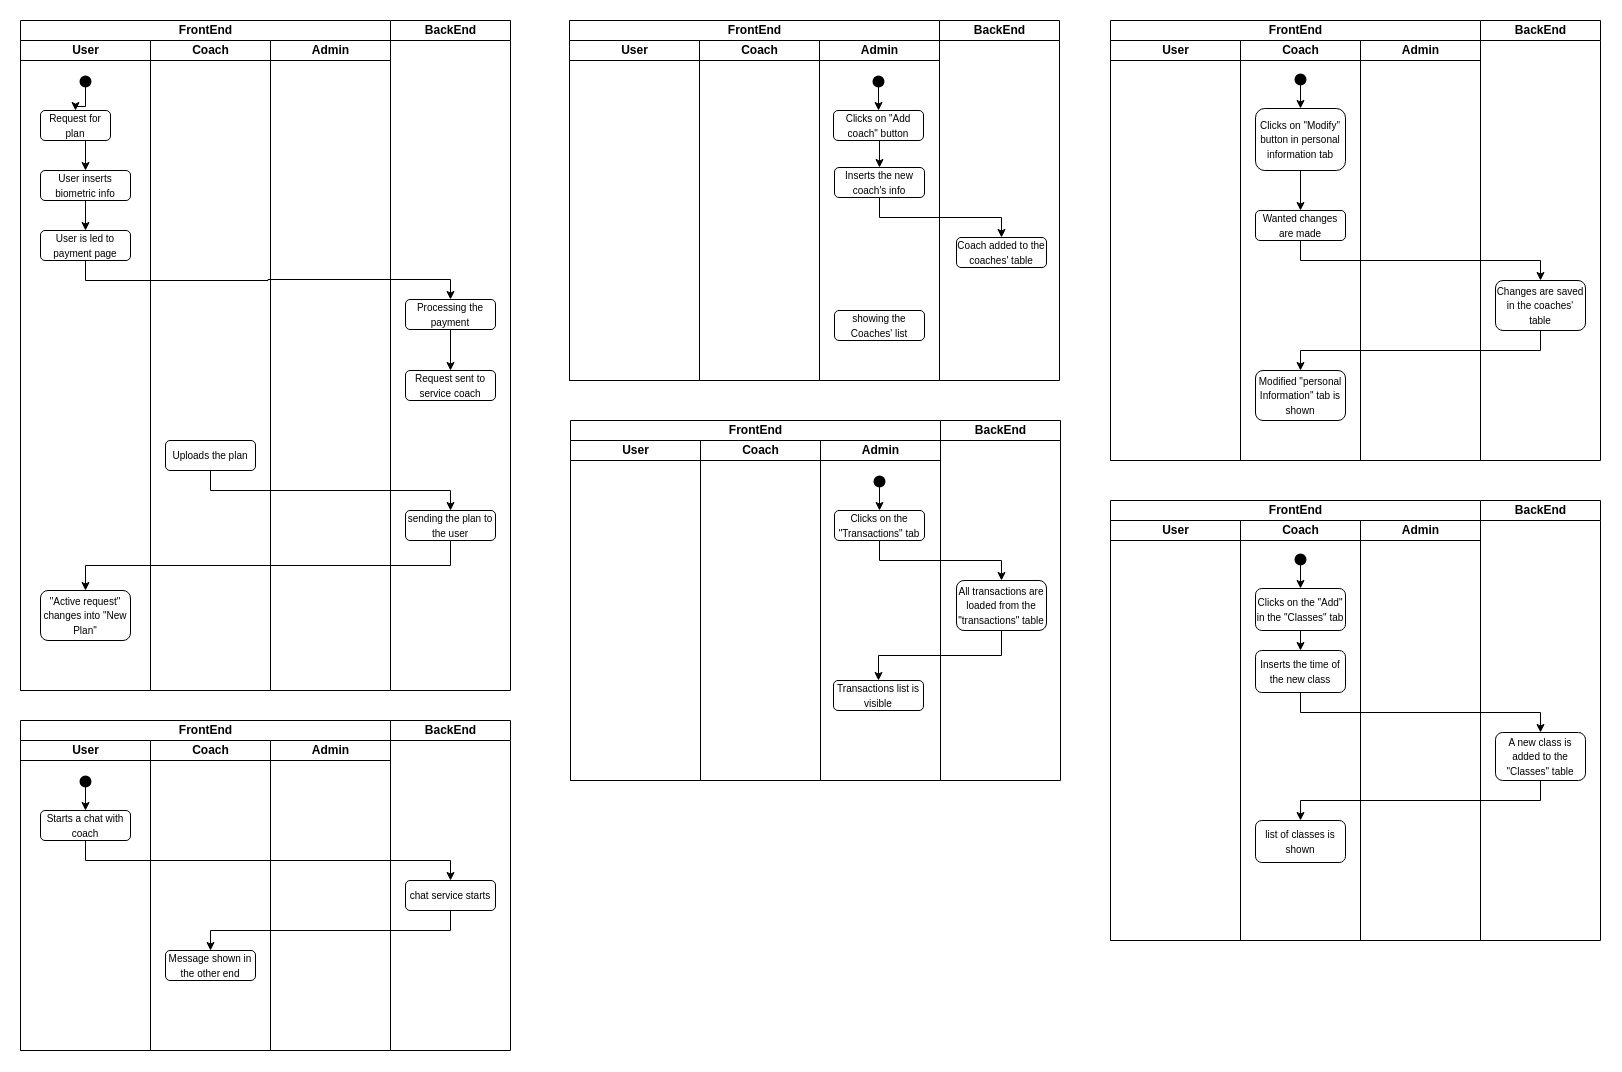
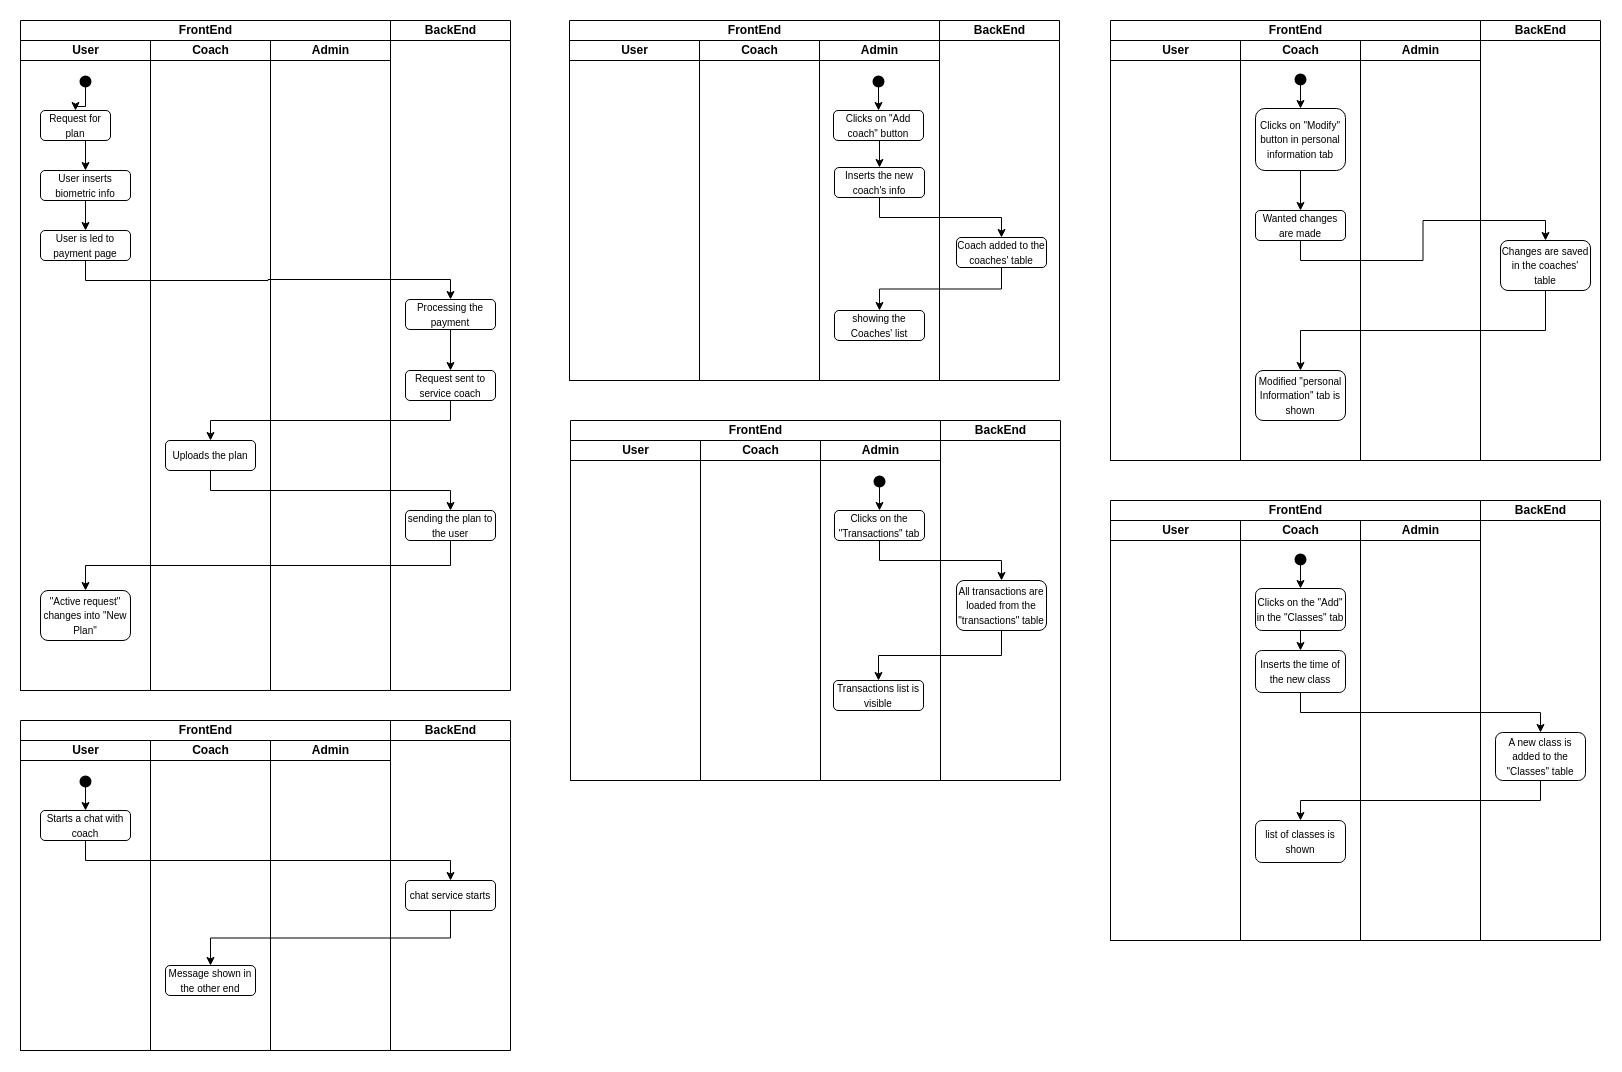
edge "Coach added to the coaches' table" -> "showing the Coaches' list": added
node "Changes are saved in the coaches' table": moved (1541, 306) -> (1546, 266)
edge "Request sent to service coach" -> "Uploads the plan": added
node "Message shown in the other end": moved (211, 966) -> (211, 981)
